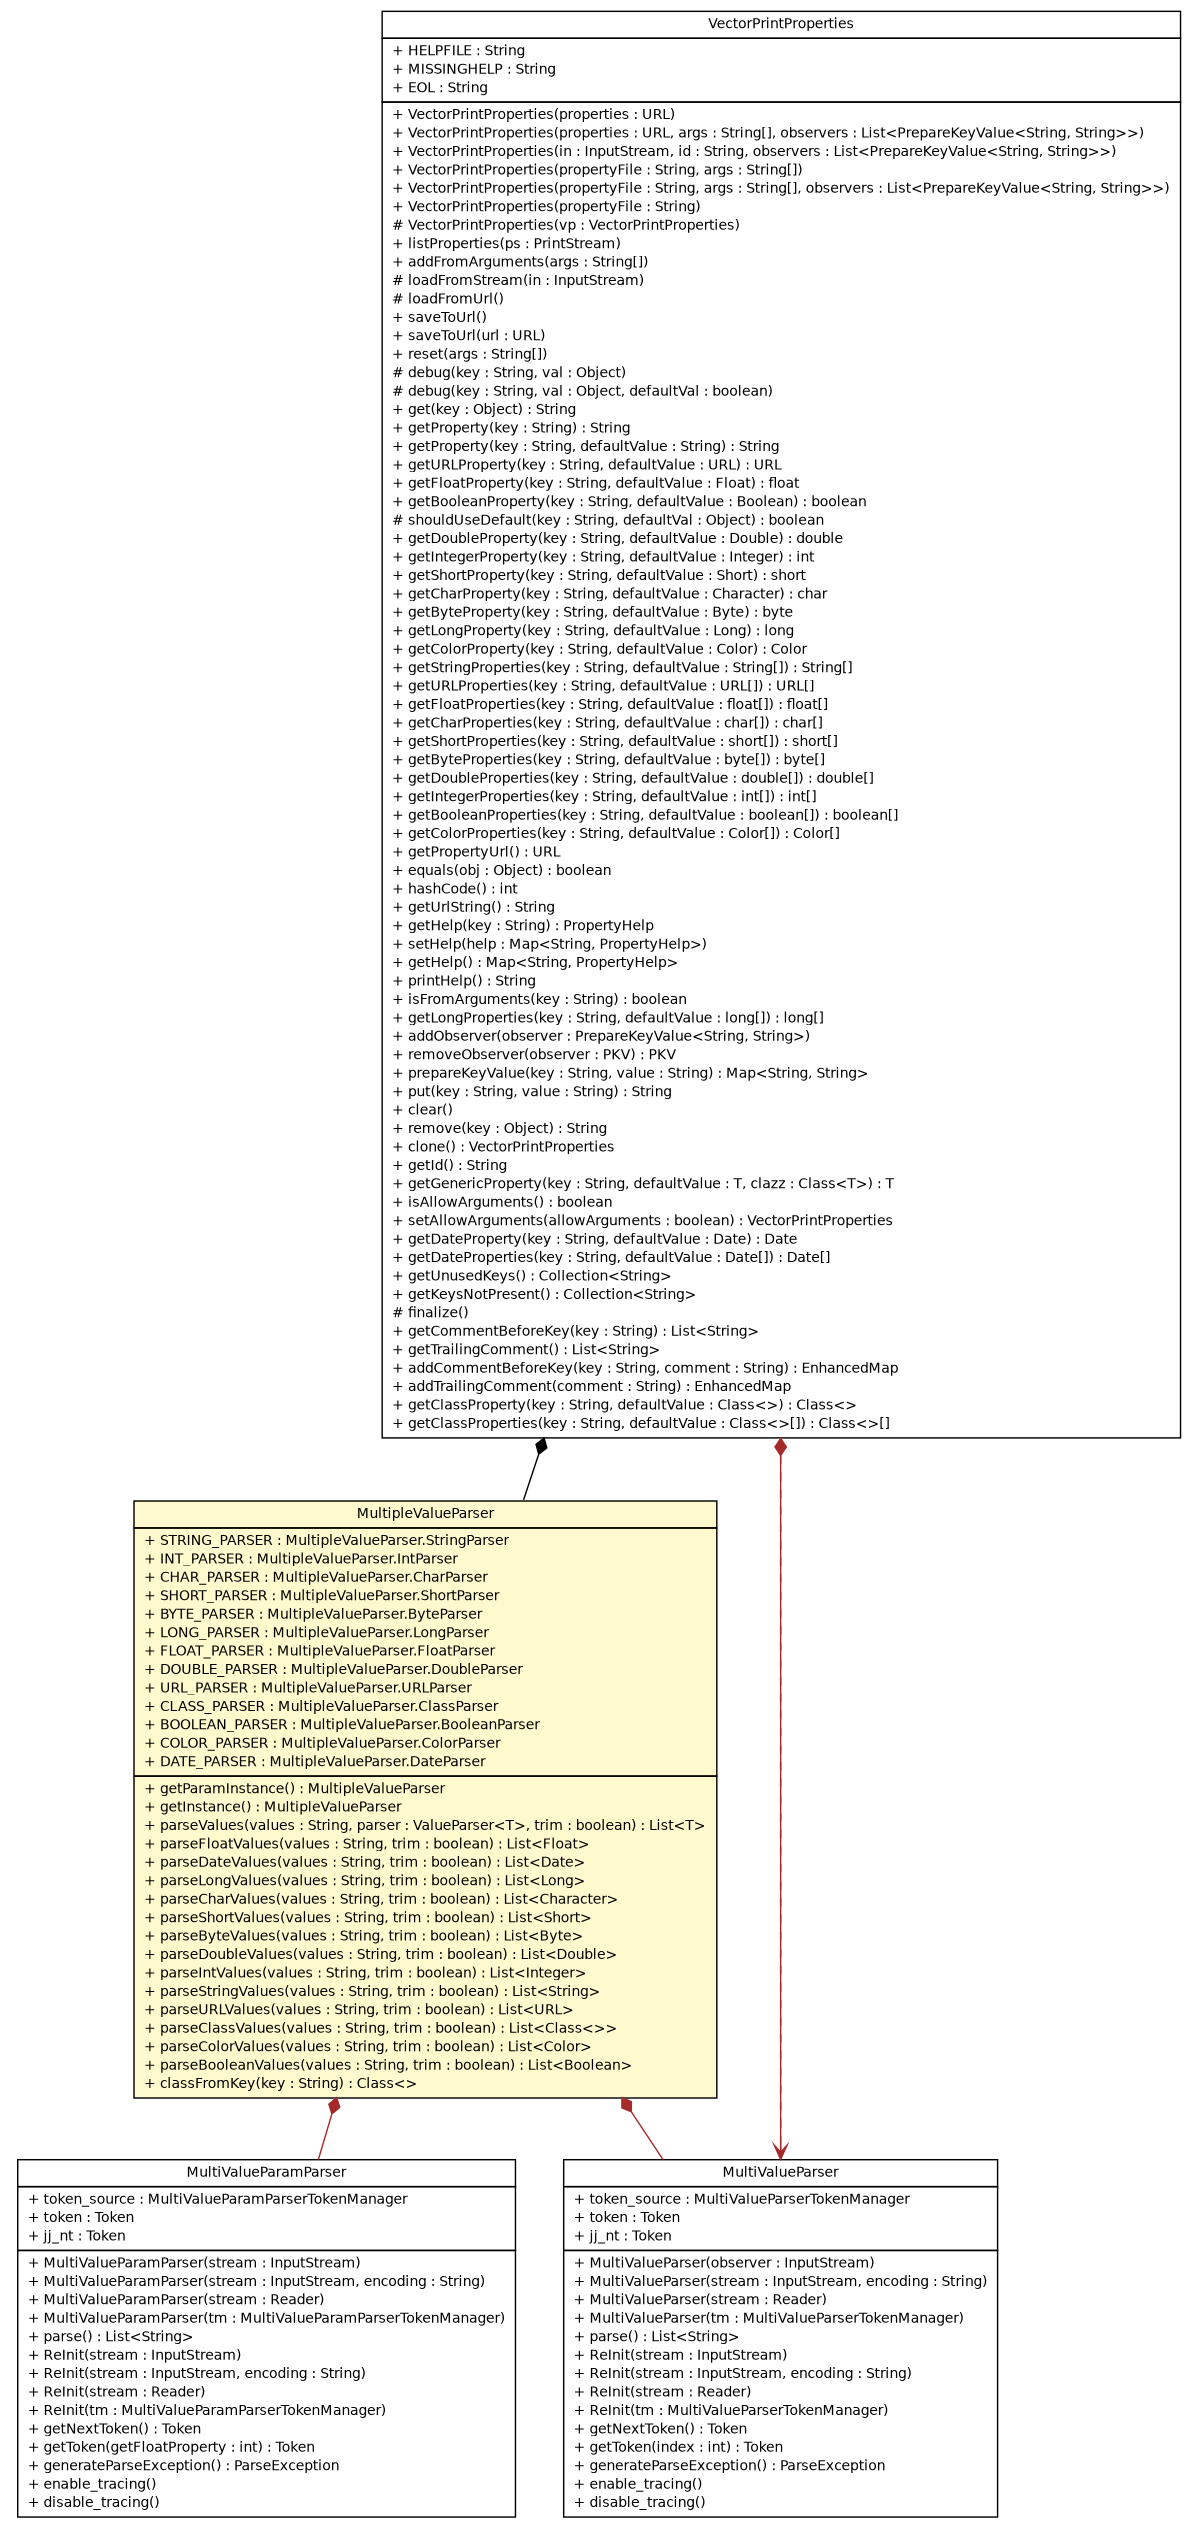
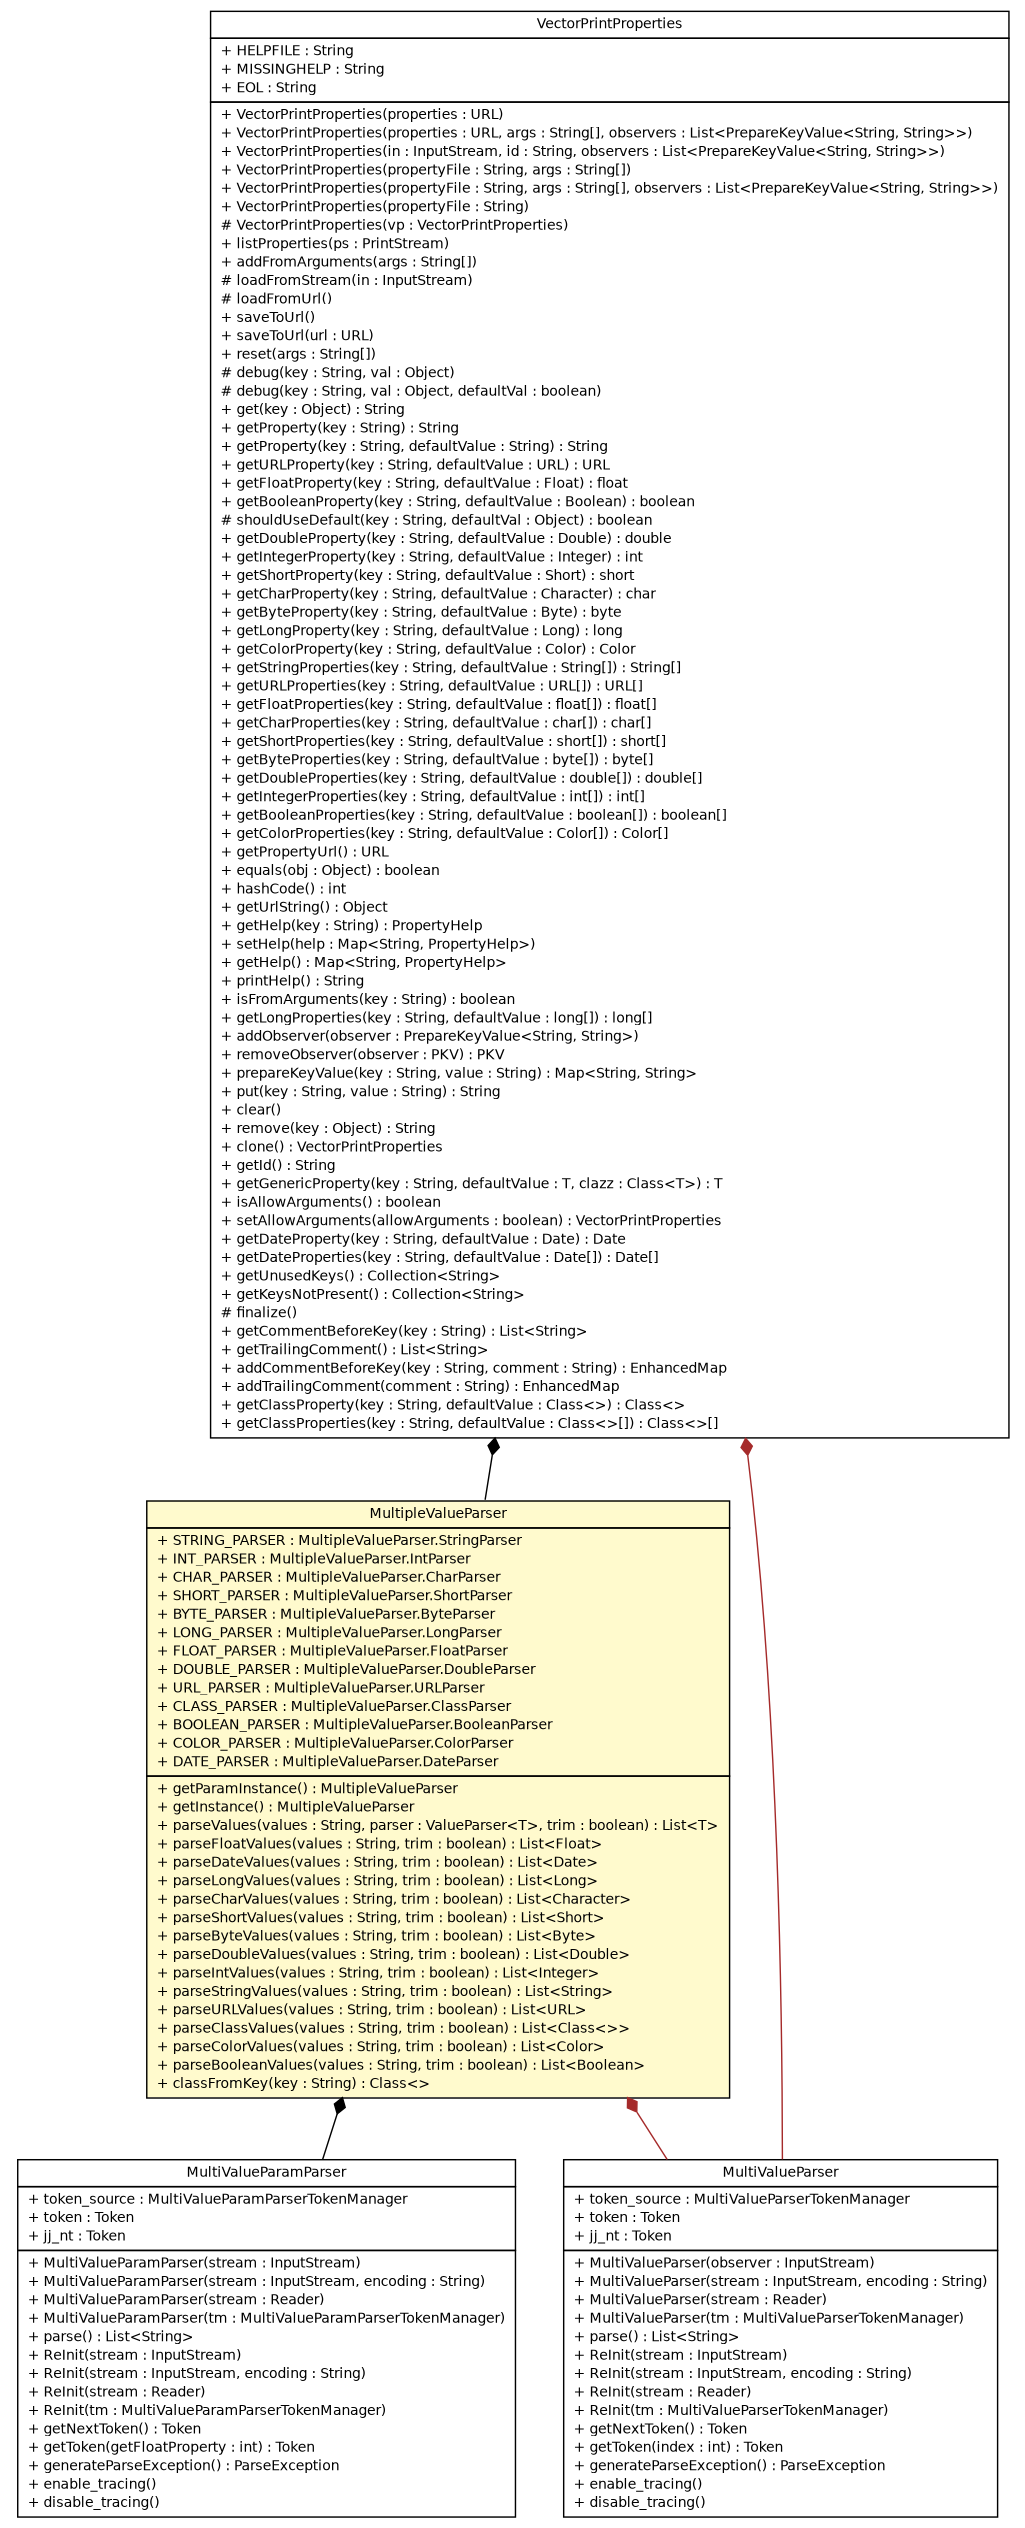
node "VectorPrintProperties": text "+ getUrlString() : String" -> "+ getUrlString() : Object"
edge "VectorPrintProperties" -> "MultiValueParser": removed
edge "MultipleValueParser" -- "MultiValueParamParser": color brown -> black
